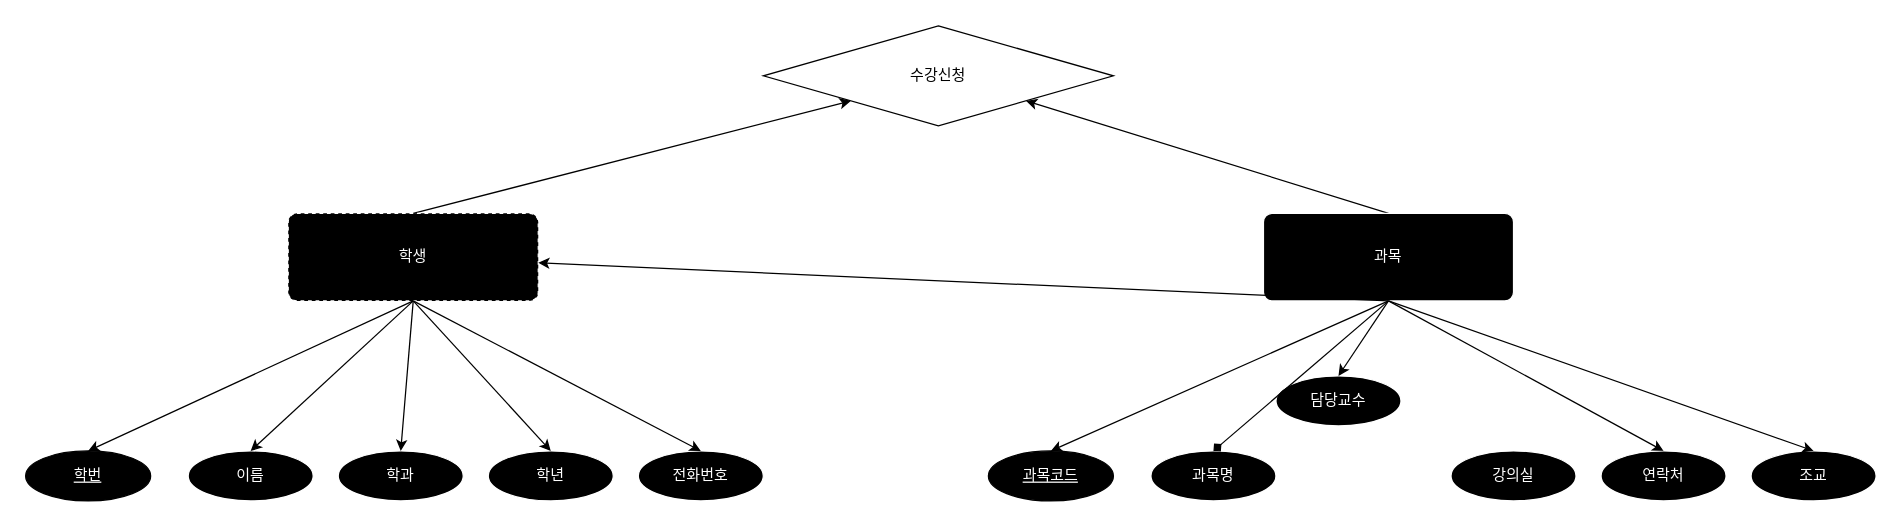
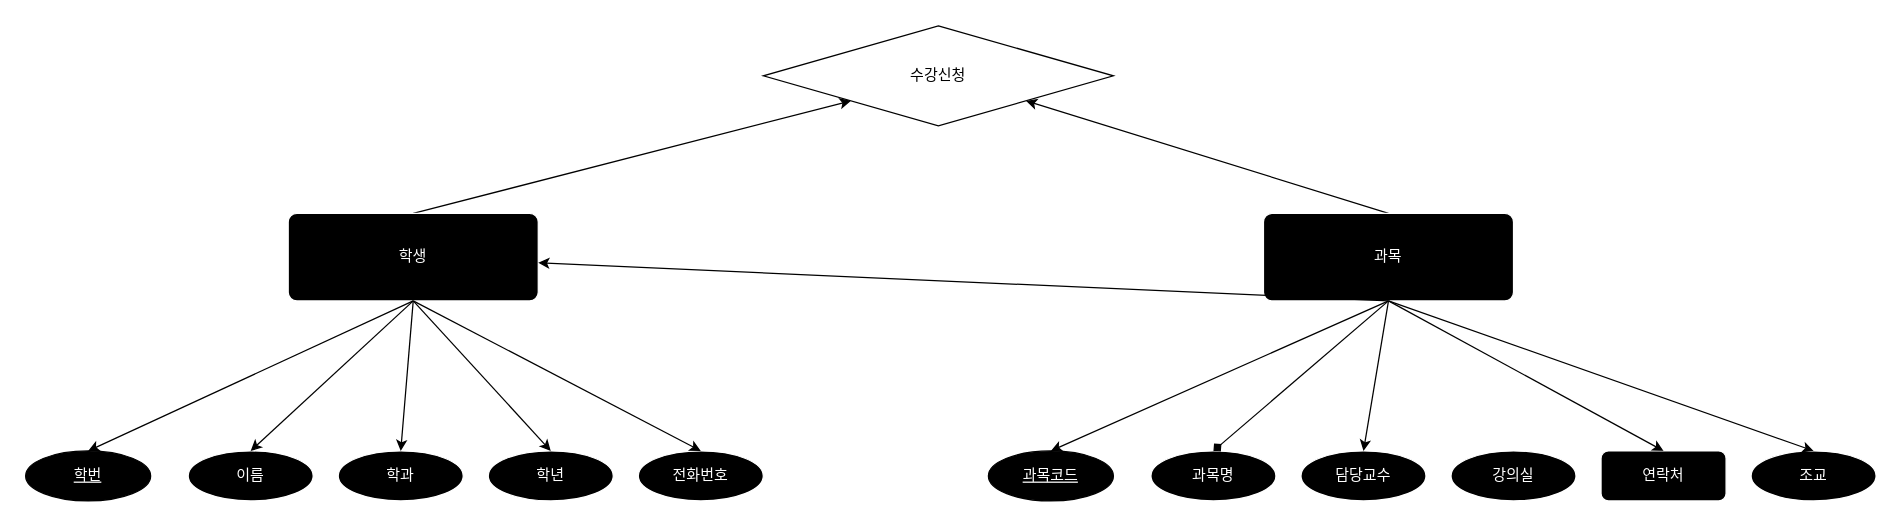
node "학생": style dashed -> solid
node "담당교수": moved (1338, 401) -> (1363, 476)
node "연락처": shape ellipse -> rounded rectangle
